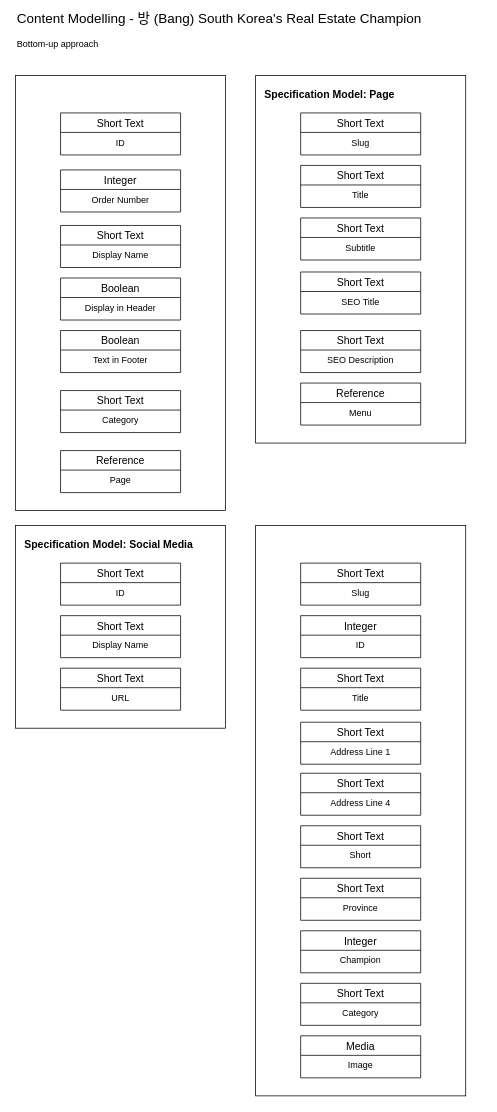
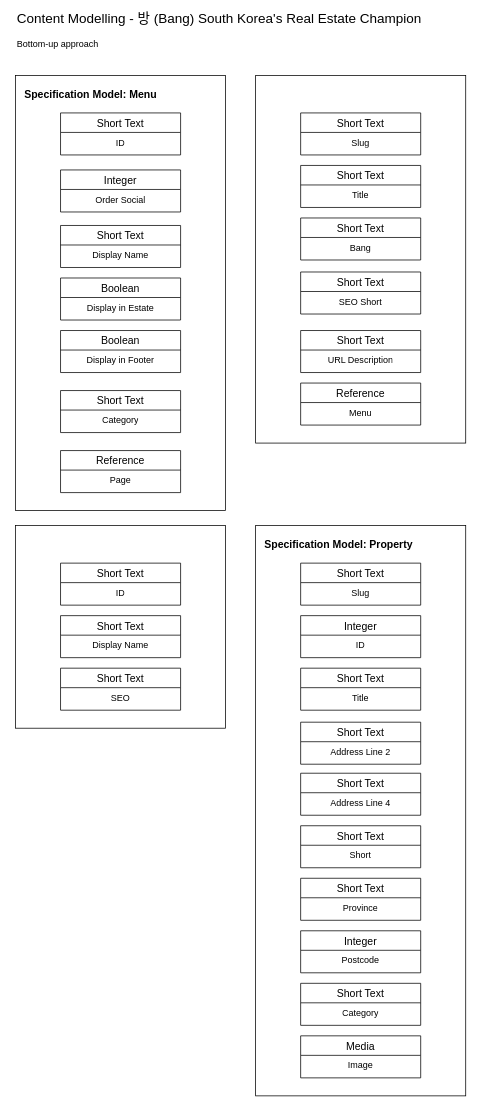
node "Specification Model: Menu": added
node "Specification Model: Page": removed
node "Order Number": label "Order Number" -> "Order Social"
node "Subtitle": label "Subtitle" -> "Bang"
node "SEO Title": label "SEO Title" -> "SEO Short"
node "Display in Header": label "Display in Header" -> "Display in Estate"
node "Text in Footer": label "Text in Footer" -> "Display in Footer"
node "SEO Description": label "SEO Description" -> "URL Description"
node "Specification Model: Social Media": removed
node "Specification Model: Property": added
node "URL": label "URL" -> "SEO"
node "Address Line 1": label "Address Line 1" -> "Address Line 2"
node "Champion": label "Champion" -> "Postcode"
